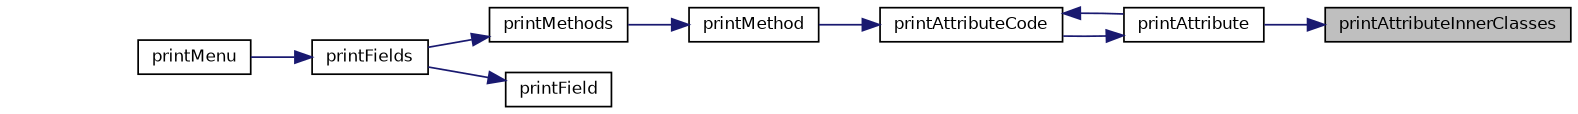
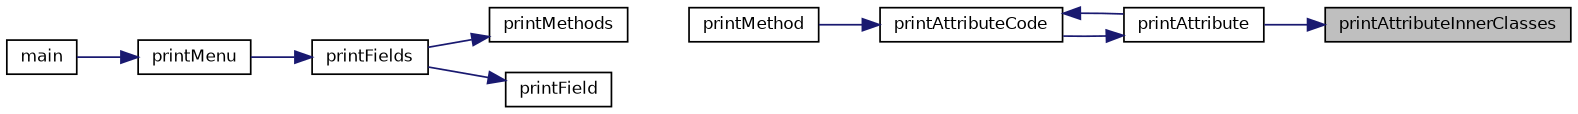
edge "printMethods" -> "printMethod": removed
node "main": added
